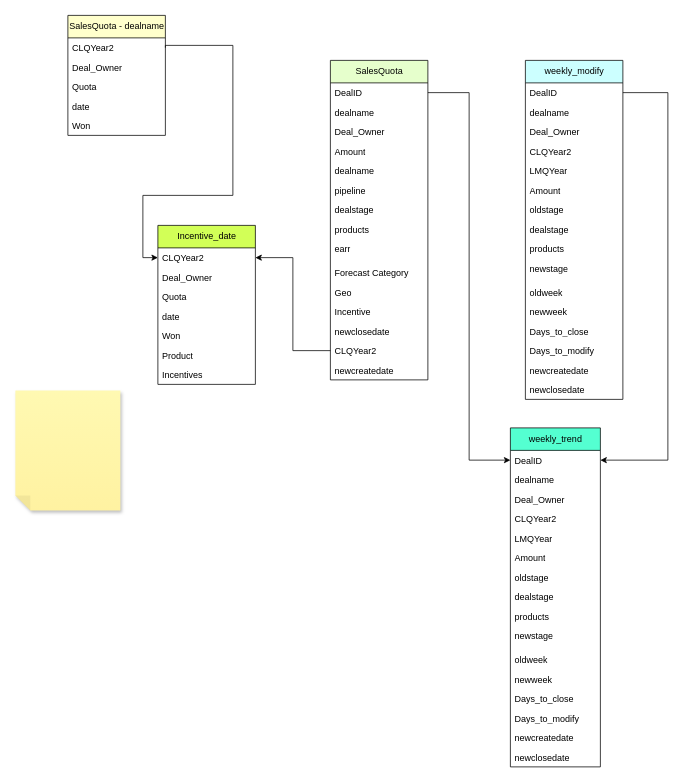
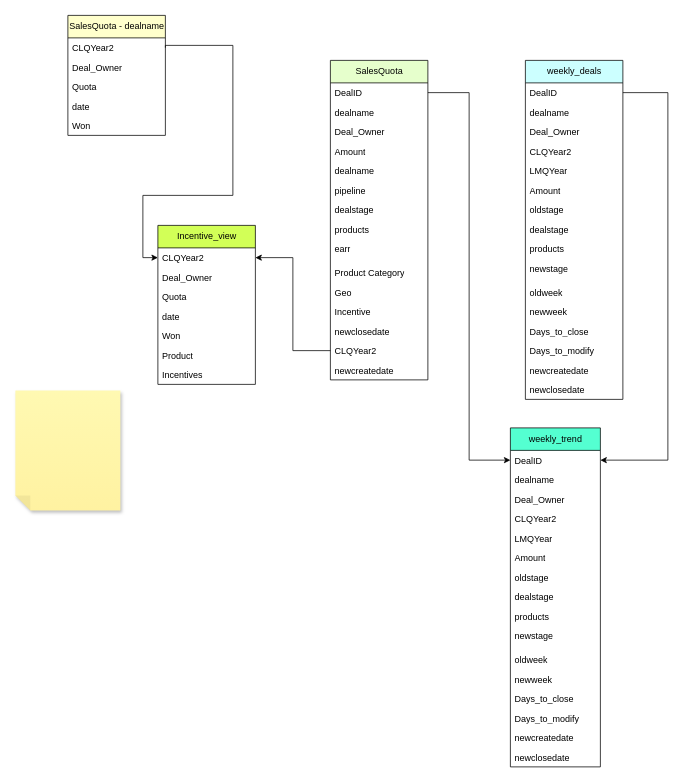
node "weekly_modify": label "weekly_modify" -> "weekly_deals"
node "Incentive_date": label "Incentive_date" -> "Incentive_view"
node "Forecast Category": label "Forecast Category" -> "Product Category"
